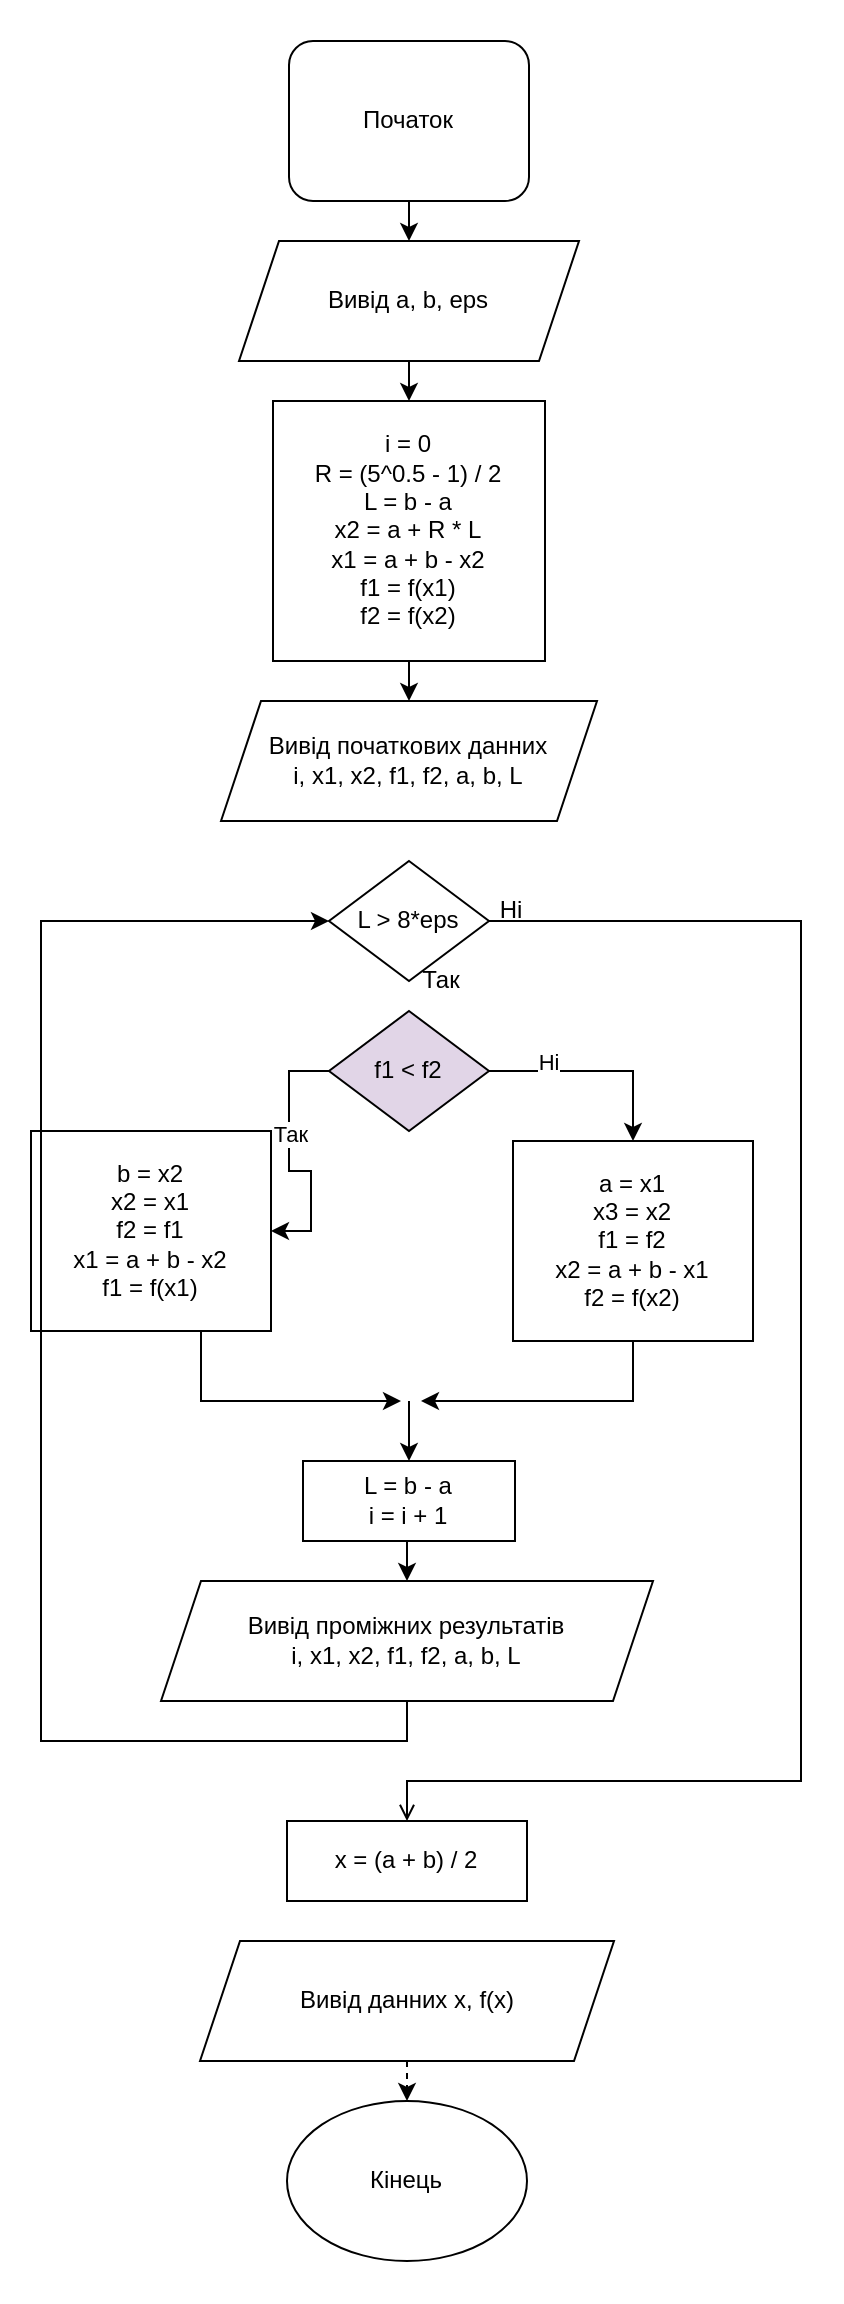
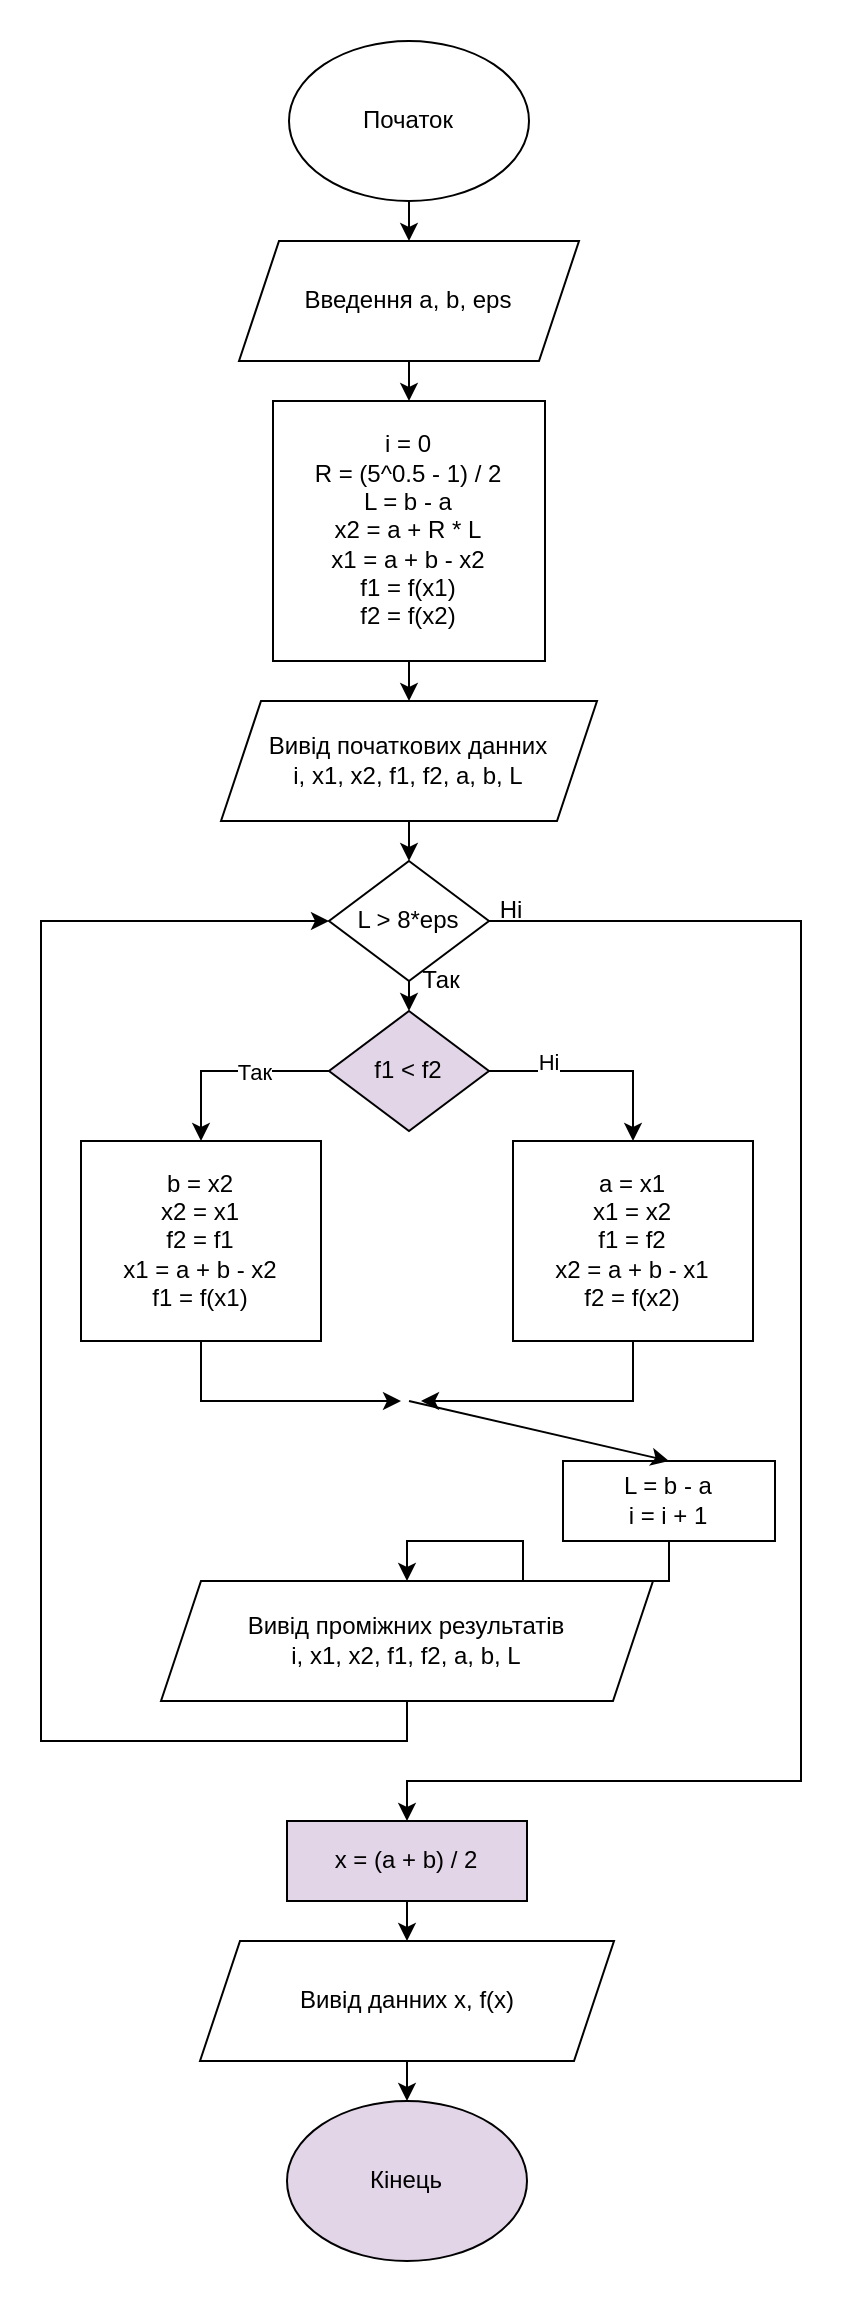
node "Початок": shape rounded rectangle -> ellipse
node "Вивід а, b, eps": label "Вивід а, b, eps" -> "Введення а, b, eps"
edge "Вивід початкових данних i, x1, x2, f1, f2, a, b, L" -> "L > 8*eps": added
edge "L > 8*eps" -> "f1 < f2": added
node "b = x2 x2 = x1 f2 = f1 x1 = a + b - x2 f1 = f(x1)": moved (151, 1231) -> (201, 1241)
node "a = x1 x3 = x2 f1 = f2 x2 = a + b - x1 f2 = f(x2)": label "a = x1 x3 = x2 f1 = f2 x2 = a + b - x1 f2 = f(x2)" -> "a = x1 x1 = x2 f1 = f2 x2 = a + b - x1 f2 = f(x2)"
node "L = b - a i = i + 1": moved (409, 1501) -> (669, 1501)
edge "L > 8*eps" -> "x = (a + b) / 2": arrowhead open -> classic
node "x = (a + b) / 2": fillcolor #ffffff -> #e1d5e7
edge "x = (a + b) / 2" -> "Вивід данних x, f(x)": added
edge "Вивід данних x, f(x)" -> "Кінець": style dashed -> solid
node "Кінець": fillcolor #ffffff -> #e1d5e7
